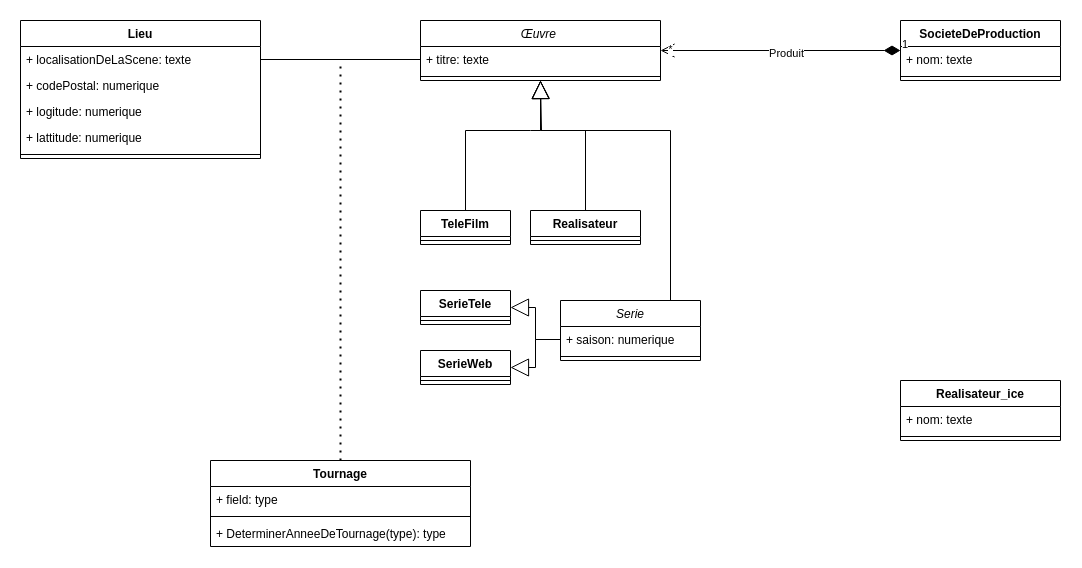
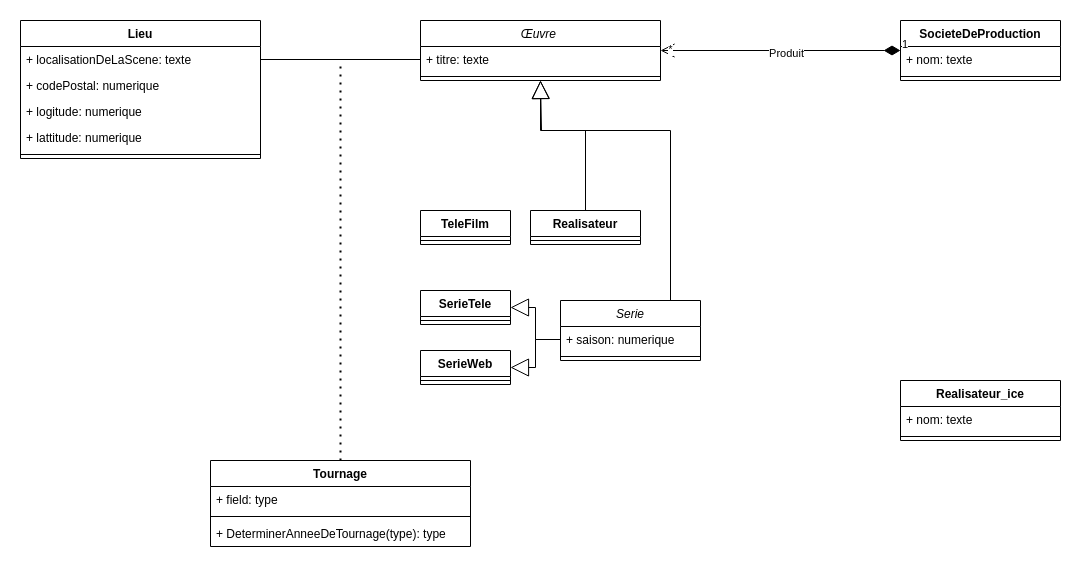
edge "TeleFilm" -> "Œuvre": removed
